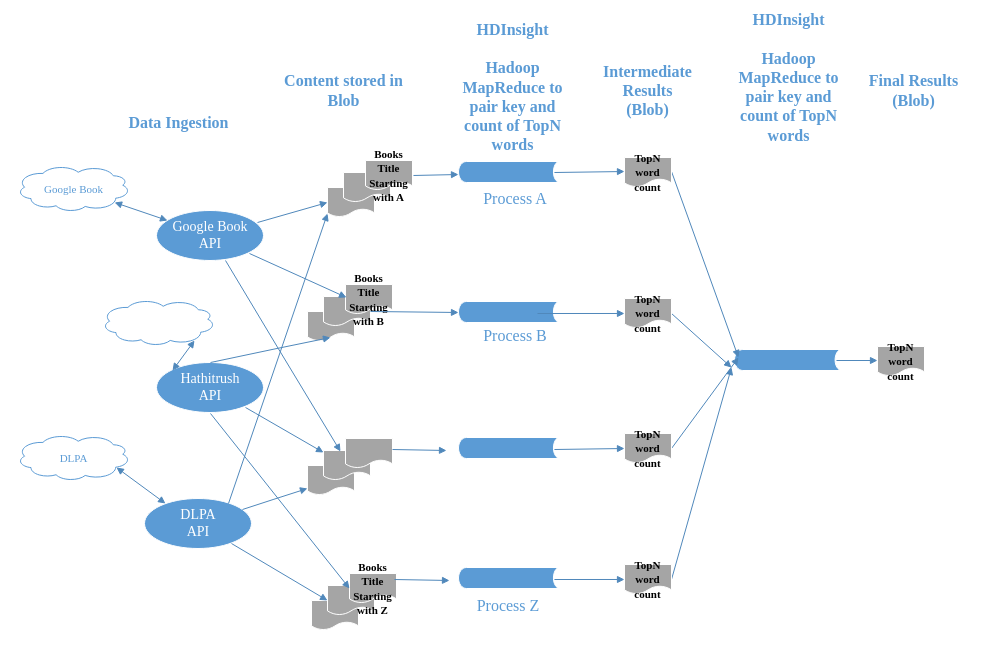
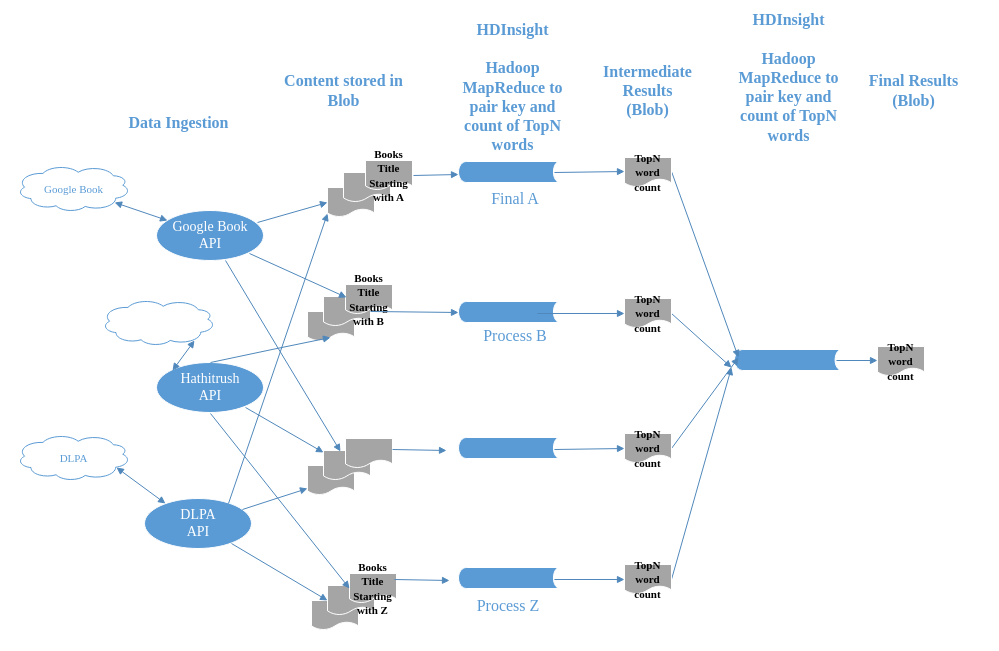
node "Process A": label "Process A" -> "Final A"
